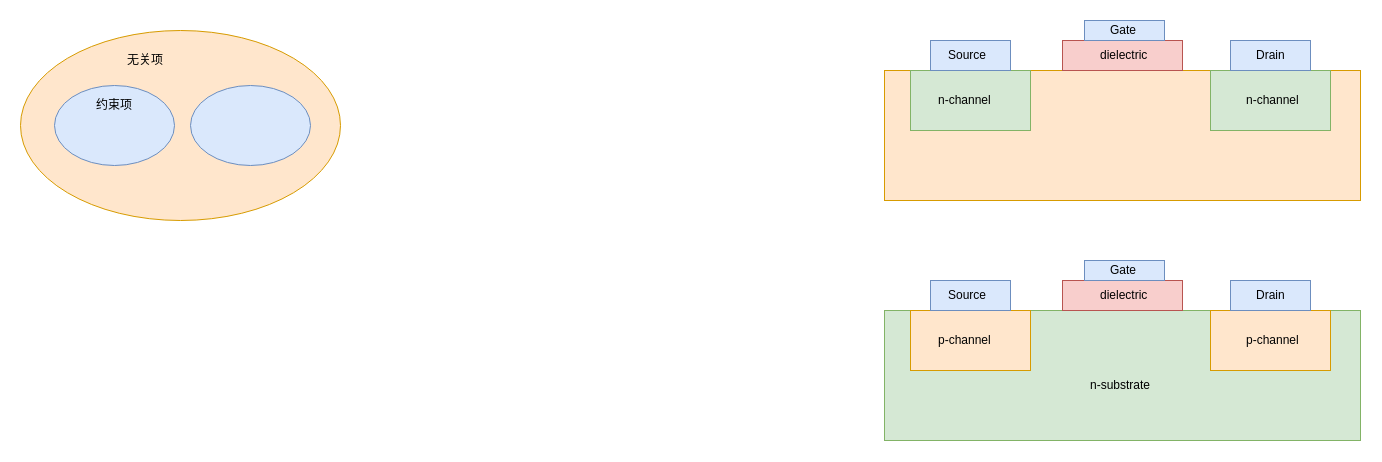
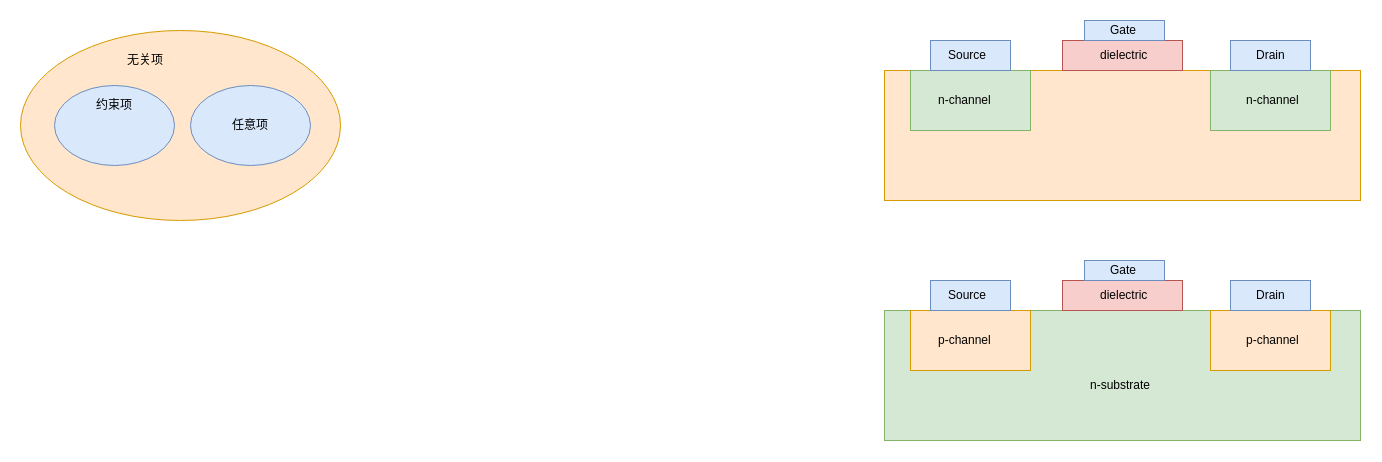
node "任意项": added
